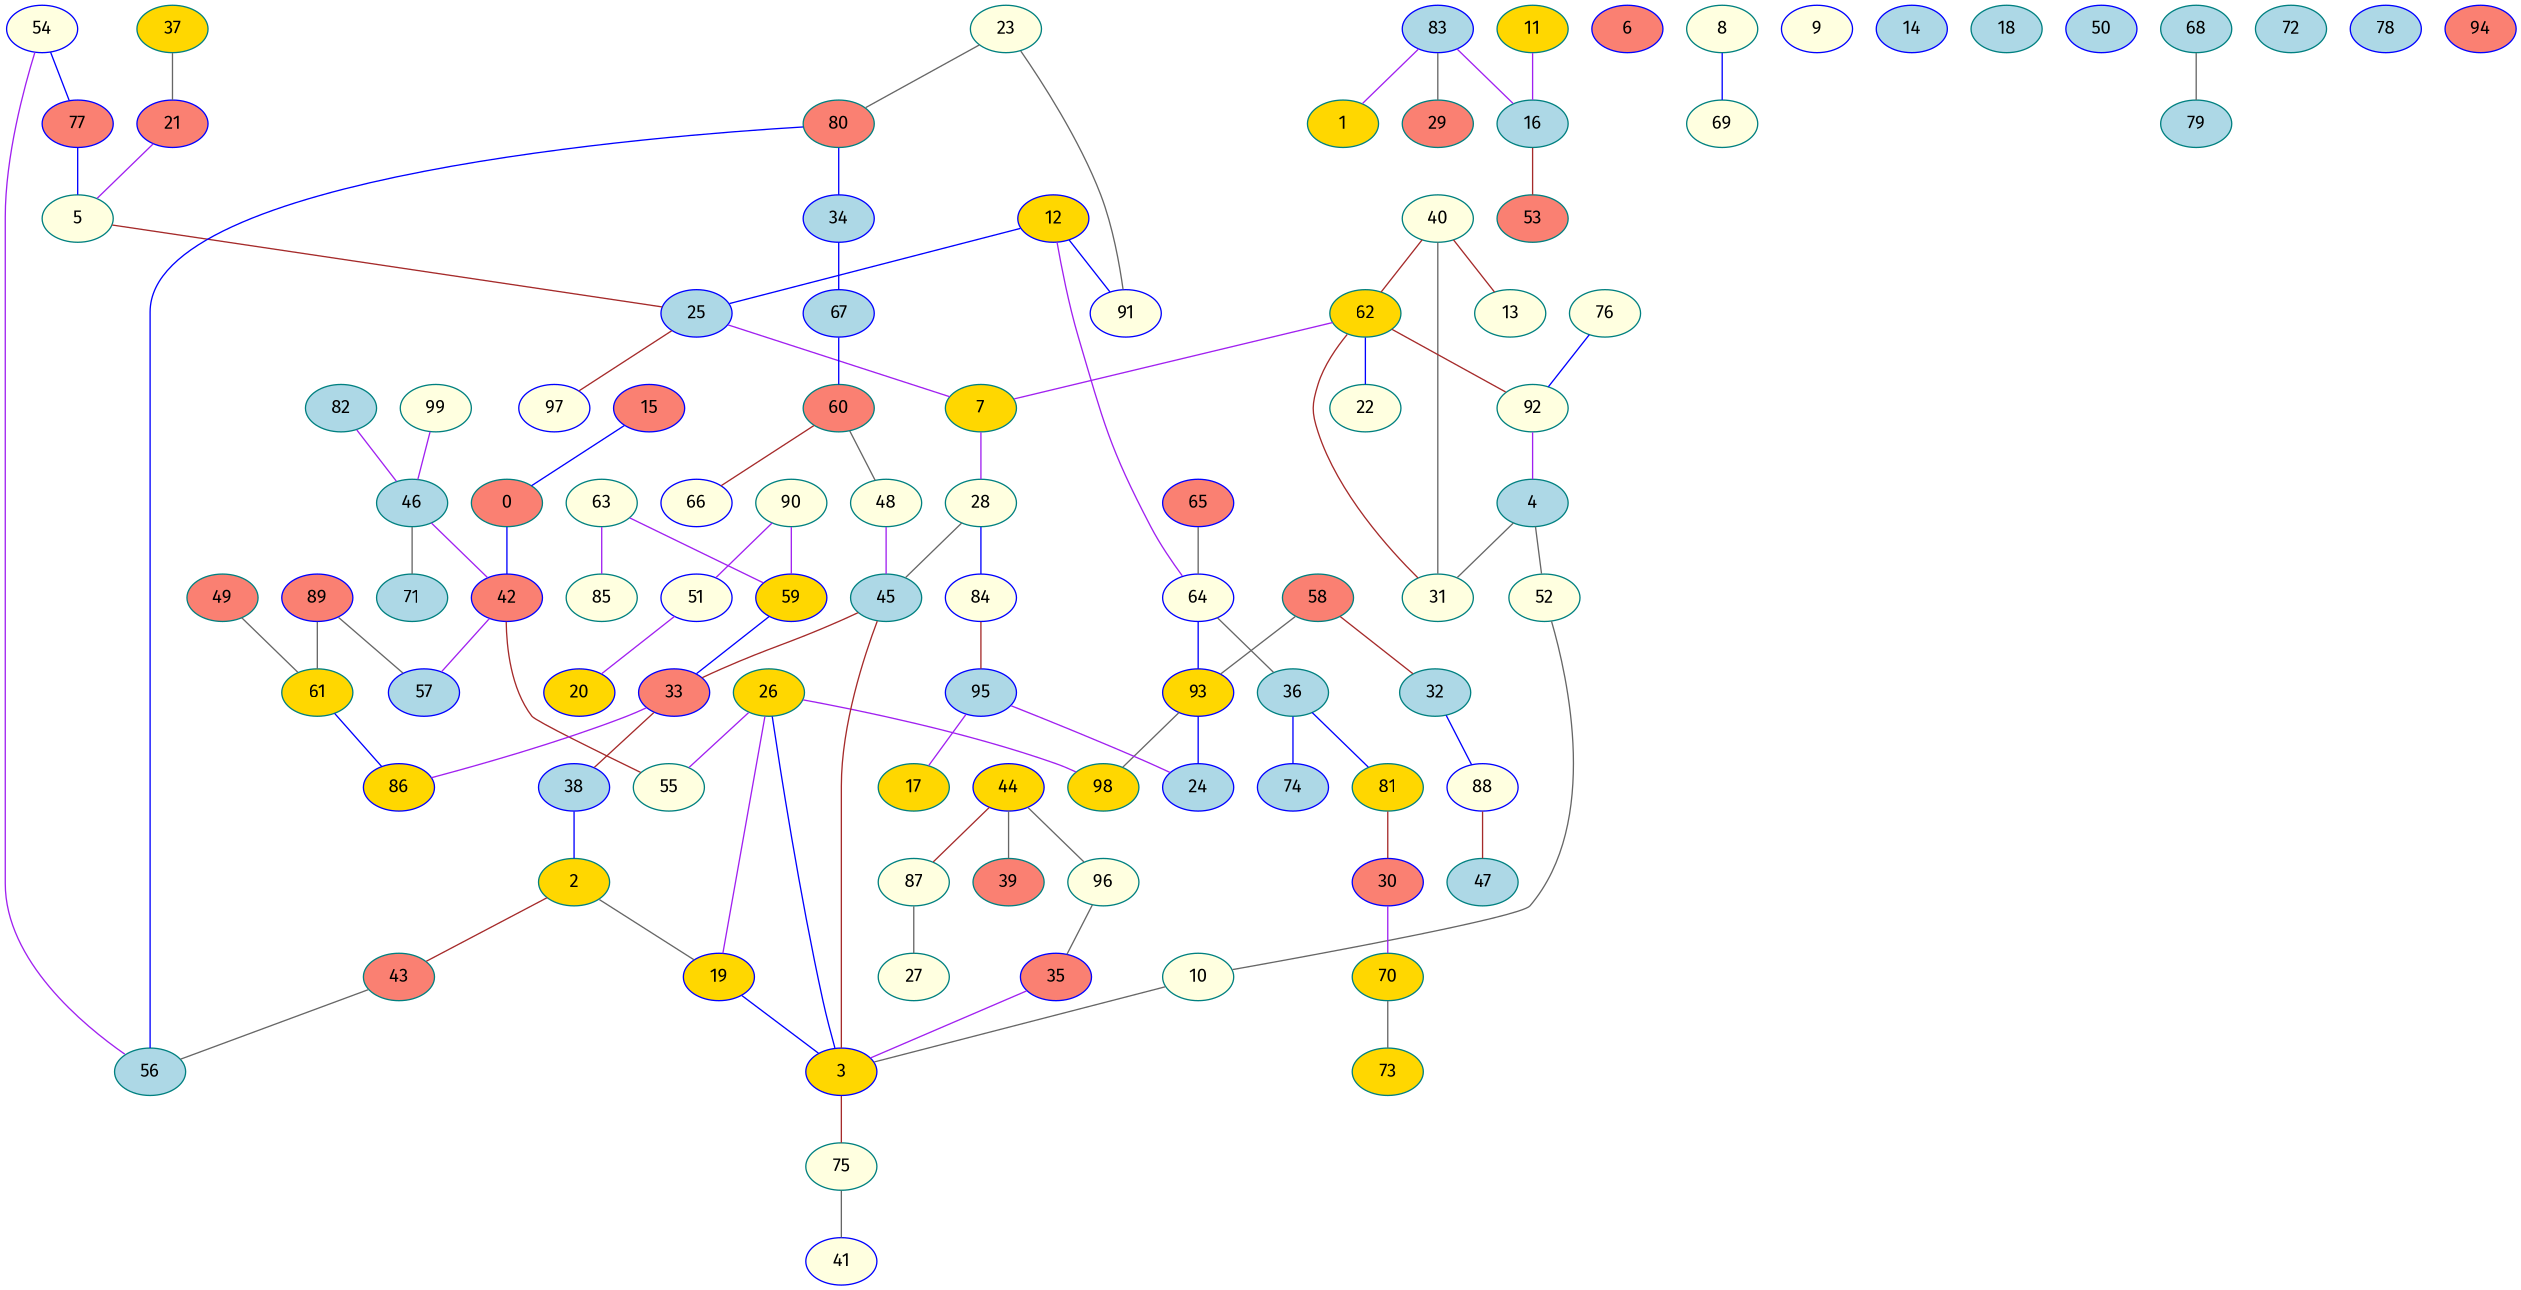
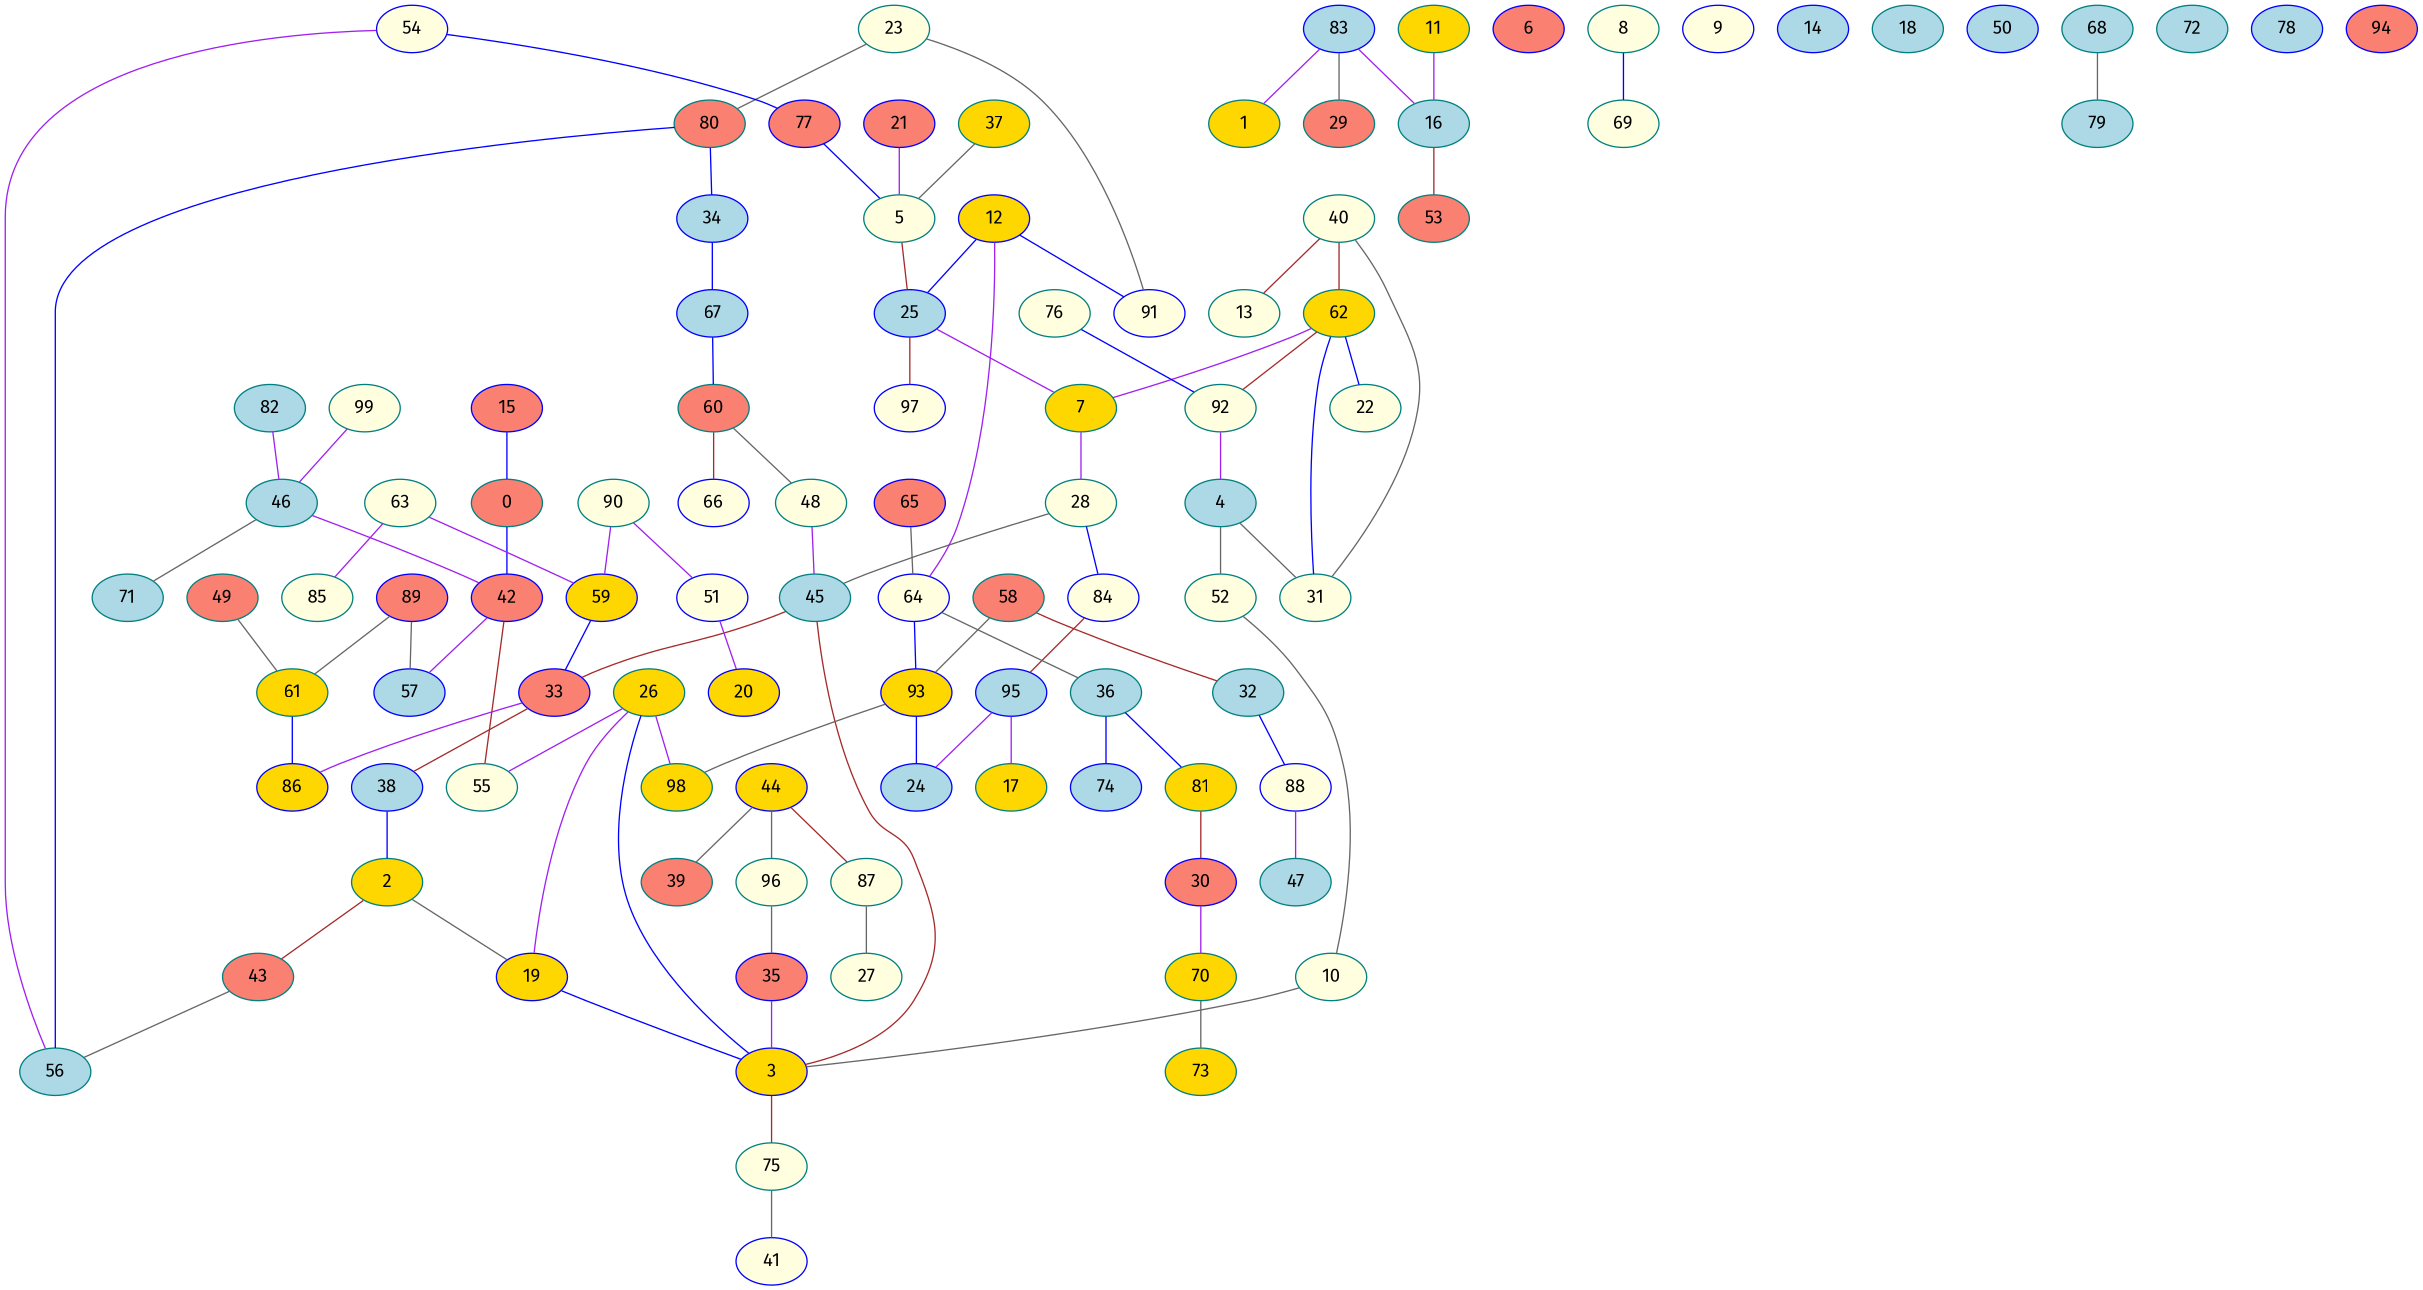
edge "37" -- "21": now "37" -- "5"
edge "62" -- "31": color brown -> blue
edge "88" -- "47": color brown -> purple
